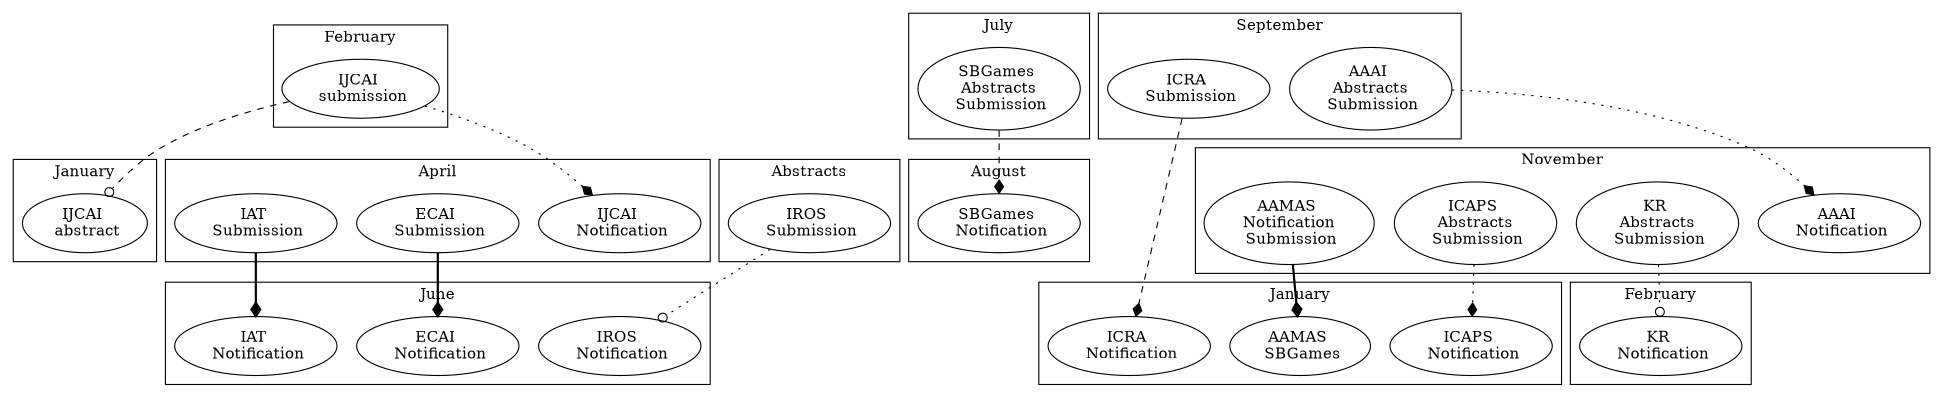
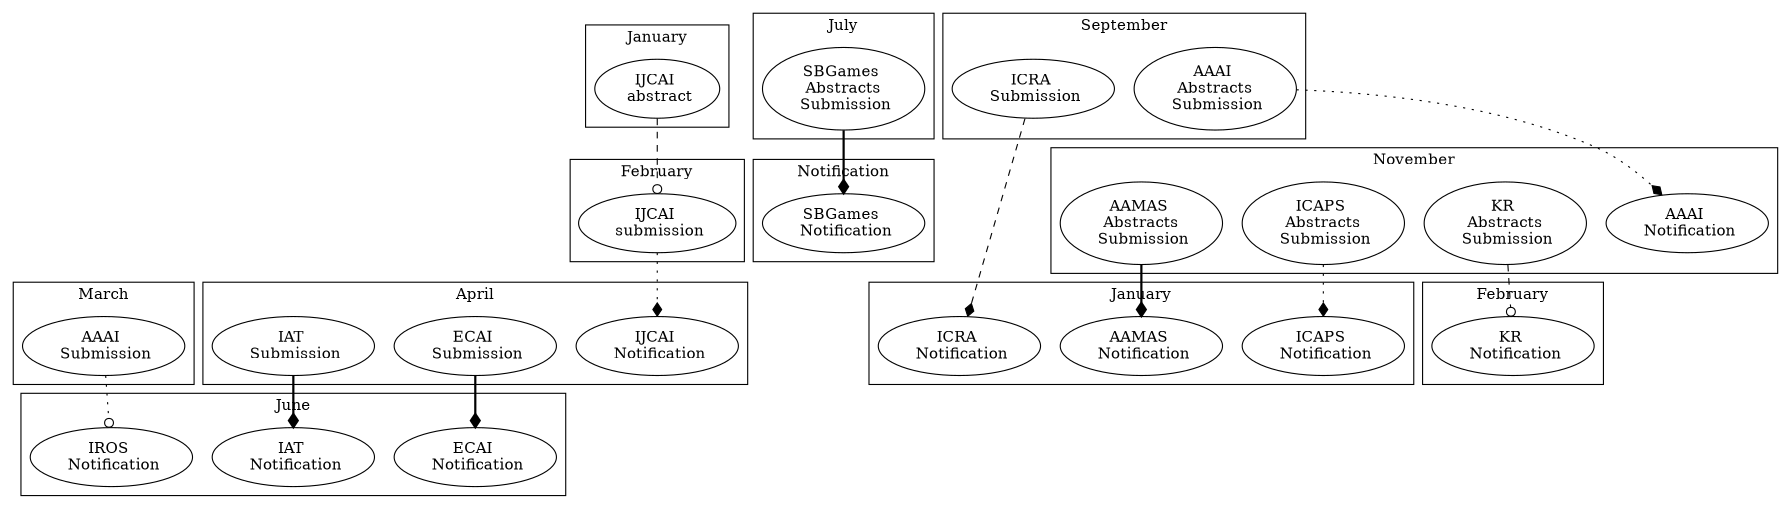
edge "IJCAI submission" -> "IJCAI abstract": reversed
edge "SBGames Abstracts Submission" -> "SBGames Notification": style dashed -> bold
cluster "Abstracts": label "Abstracts" -> "March"
cluster "August": label "August" -> "Notification"
node "IROS Submission": label "IROS Submission" -> "AAAI Submission"
node "AAMAS Notification Submission": label "AAMAS Notification Submission" -> "AAMAS Abstracts Submission"
edge "KR Abstracts Submission" -> "KR Notification": style dotted -> dashed
node "AAMAS SBGames": label "AAMAS SBGames" -> "AAMAS Notification"
